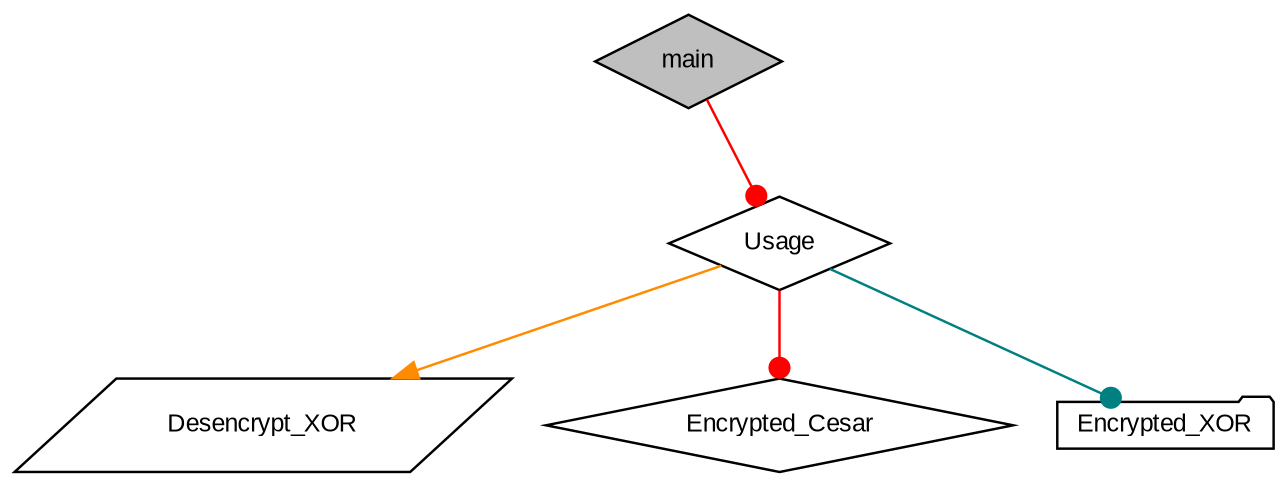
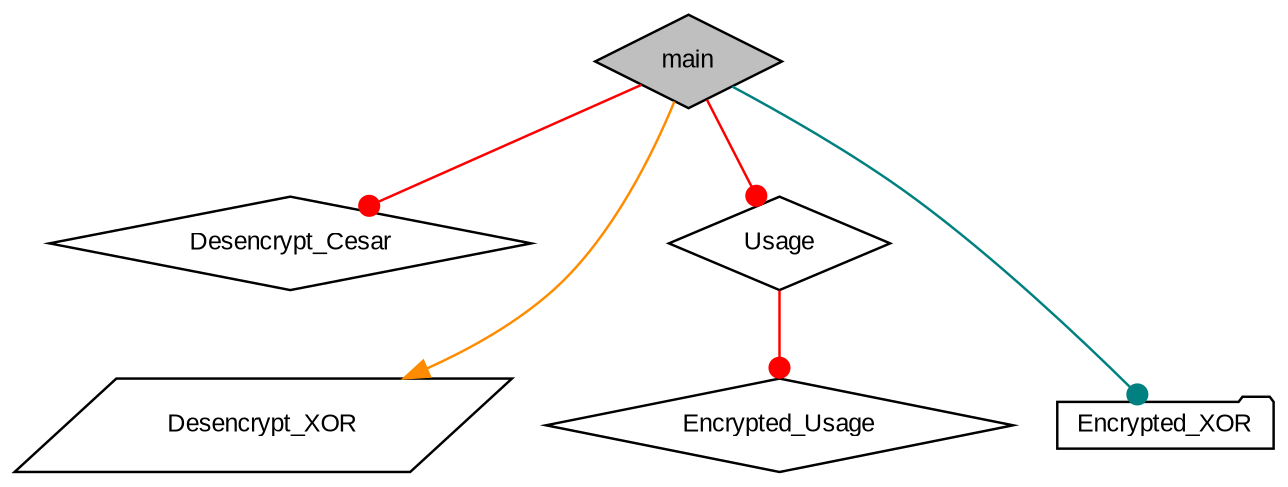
node "Desencrypt_Cesar": added
edge "Usage" -> "Desencrypt_XOR": now "main" -> "Desencrypt_XOR"
edge "Usage" -> "Encrypted_XOR": now "main" -> "Encrypted_XOR"
node "Encrypted_Cesar": label "Encrypted_Cesar" -> "Encrypted_Usage"
